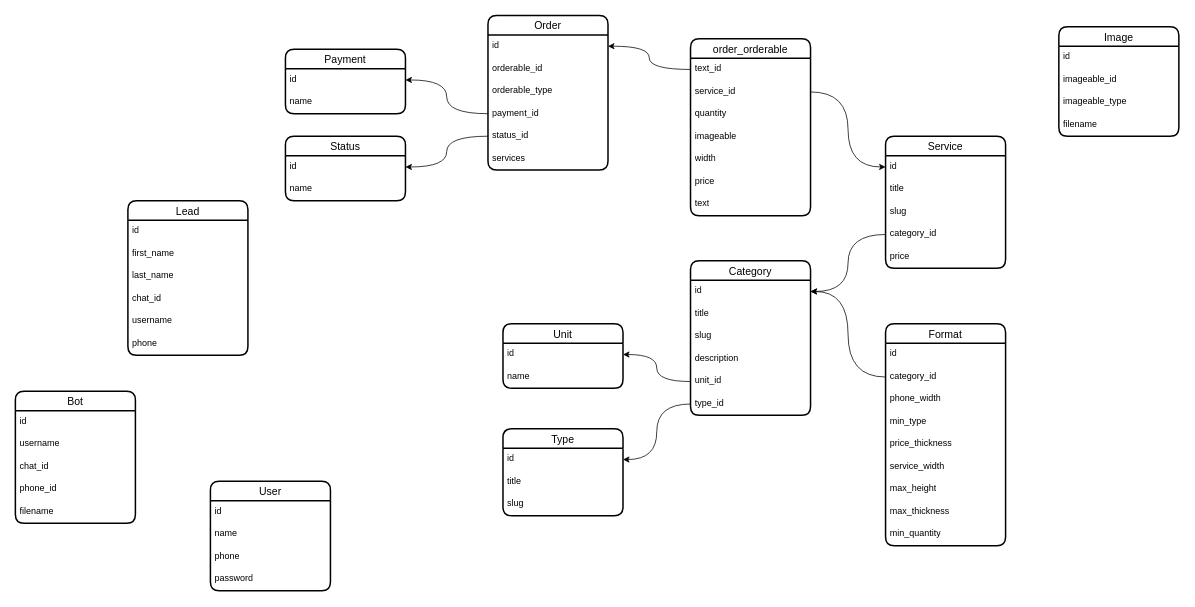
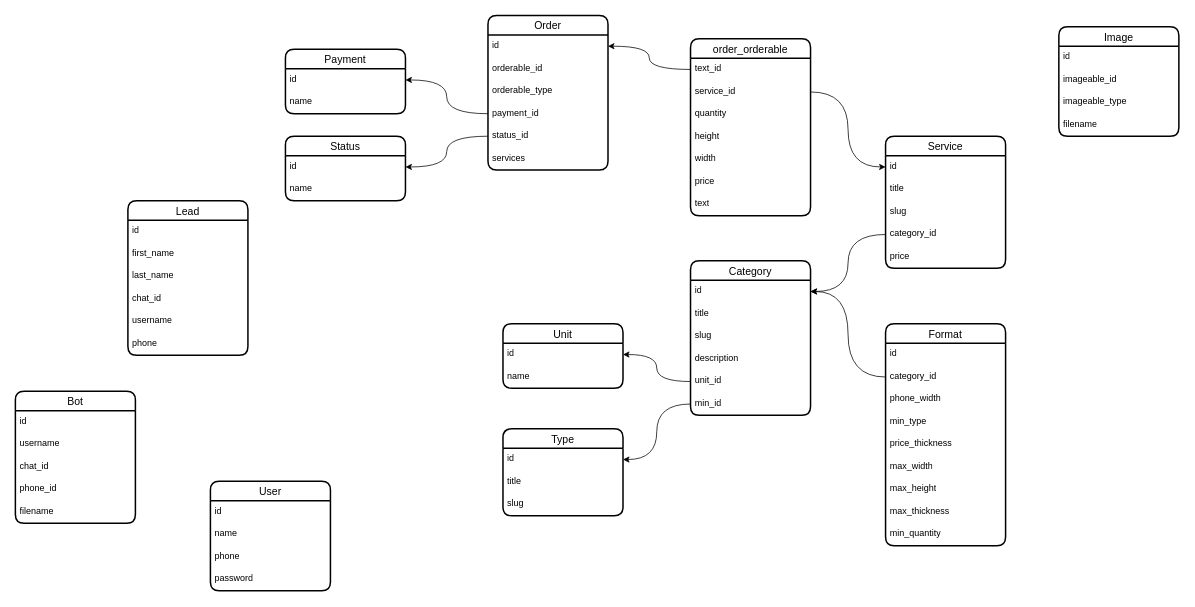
node "imageable": label "imageable" -> "height"
node "type_id": label "type_id" -> "min_id"
node "service_width": label "service_width" -> "max_width"
